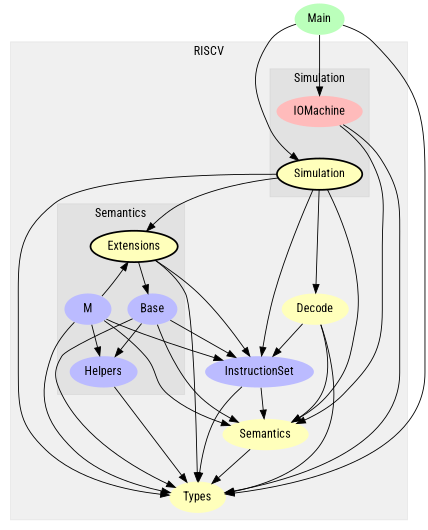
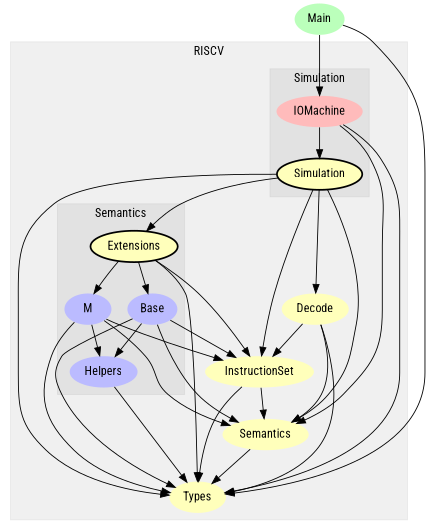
edge "Main" -> "Simulation": now "IOMachine" -> "Simulation"
edge "M" -> "Extensions": reversed
node "InstructionSet": fillcolor #bbbbff -> #ffffbb
